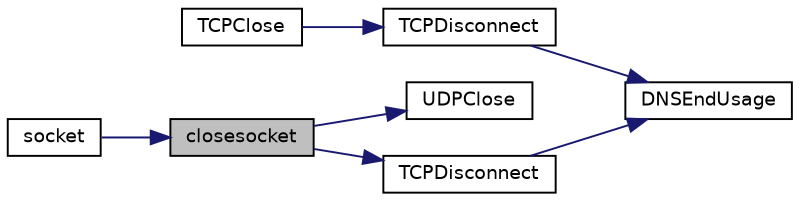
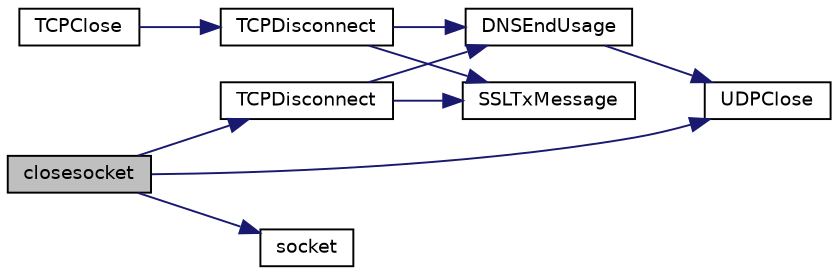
edge "DNSEndUsage" -> "UDPClose": added
node "SSLTxMessage": added
edge "socket" -> "closesocket": reversed
